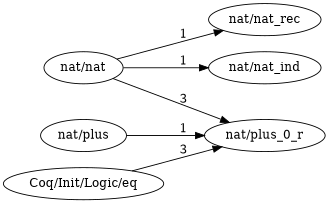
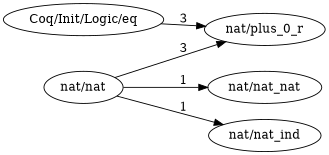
node "nat/nat_rec": label "nat/nat_rec" -> "nat/nat_nat"
node "nat/plus": removed
